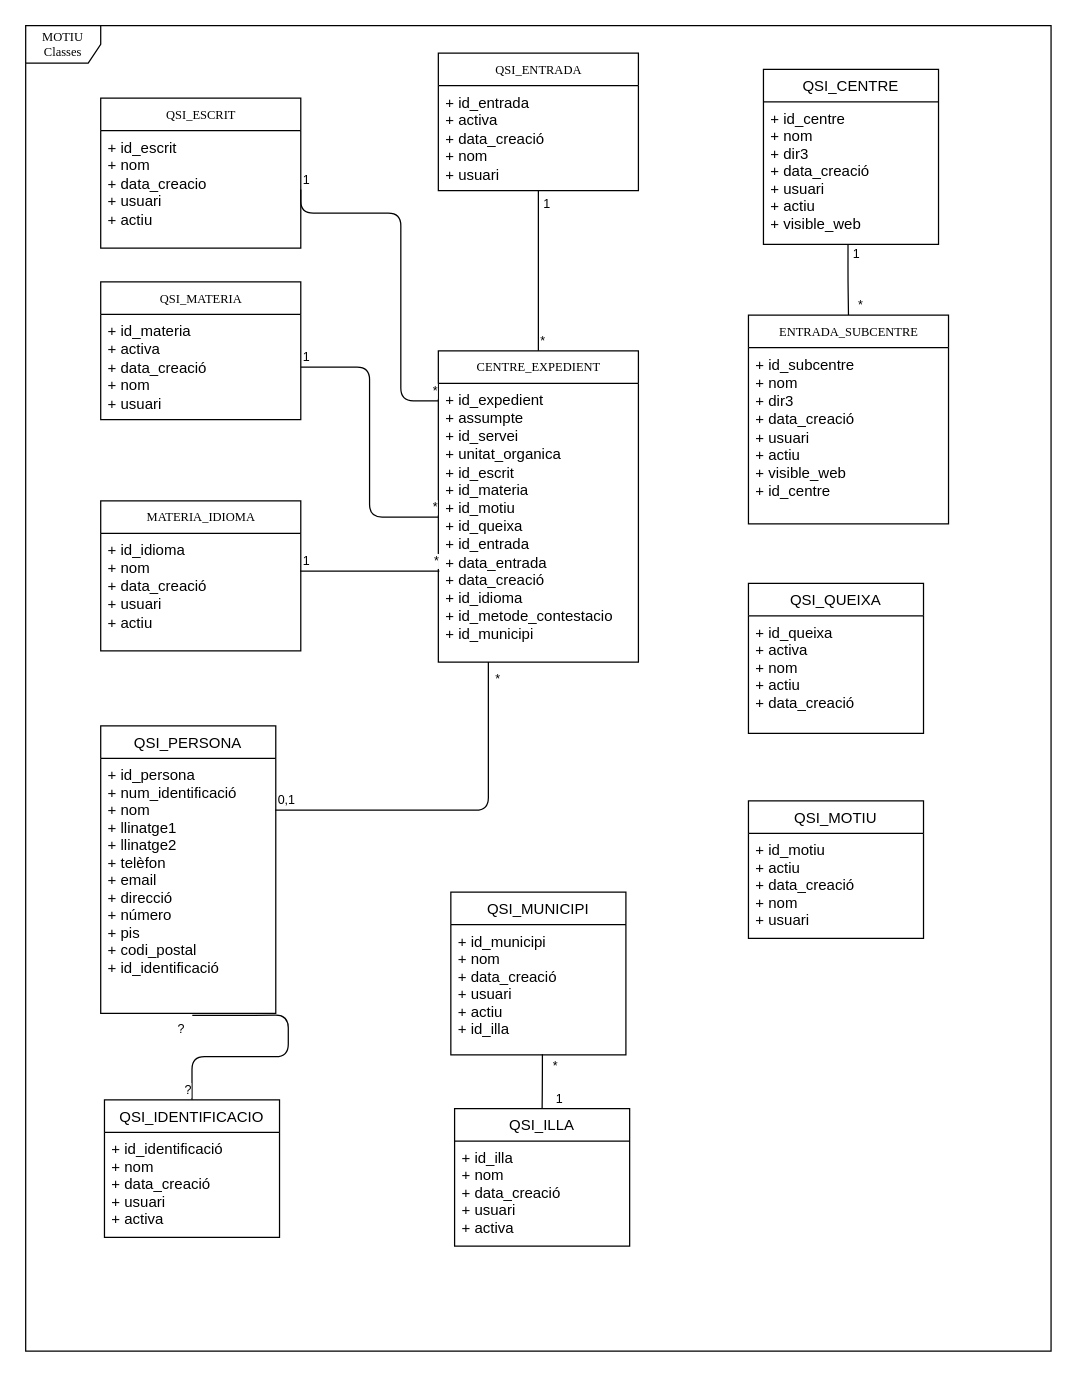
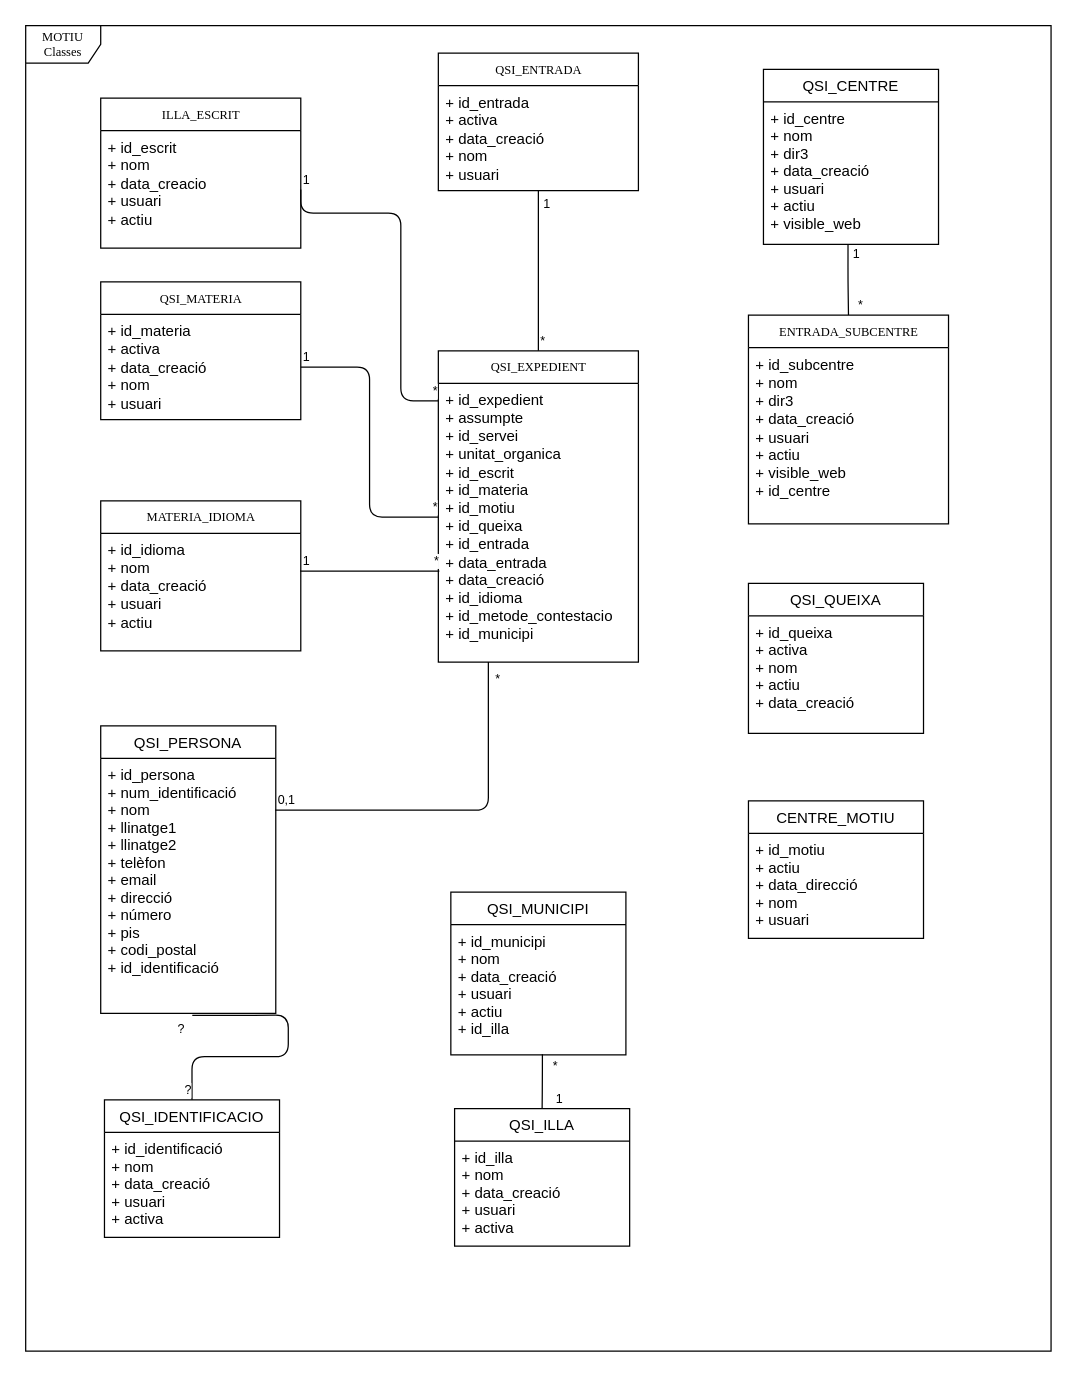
node "QSI_ESCRIT": label "QSI_ESCRIT" -> "ILLA_ESCRIT"
node "CENTRE_EXPEDIENT": label "CENTRE_EXPEDIENT" -> "QSI_EXPEDIENT"
node "QSI_MOTIU": label "QSI_MOTIU" -> "CENTRE_MOTIU"
node "+ id_motiu + actiu + data_creació + nom + usuari": label "+ id_motiu + actiu + data_creació + nom + usuari" -> "+ id_motiu + actiu + data_direcció + nom + usuari"
